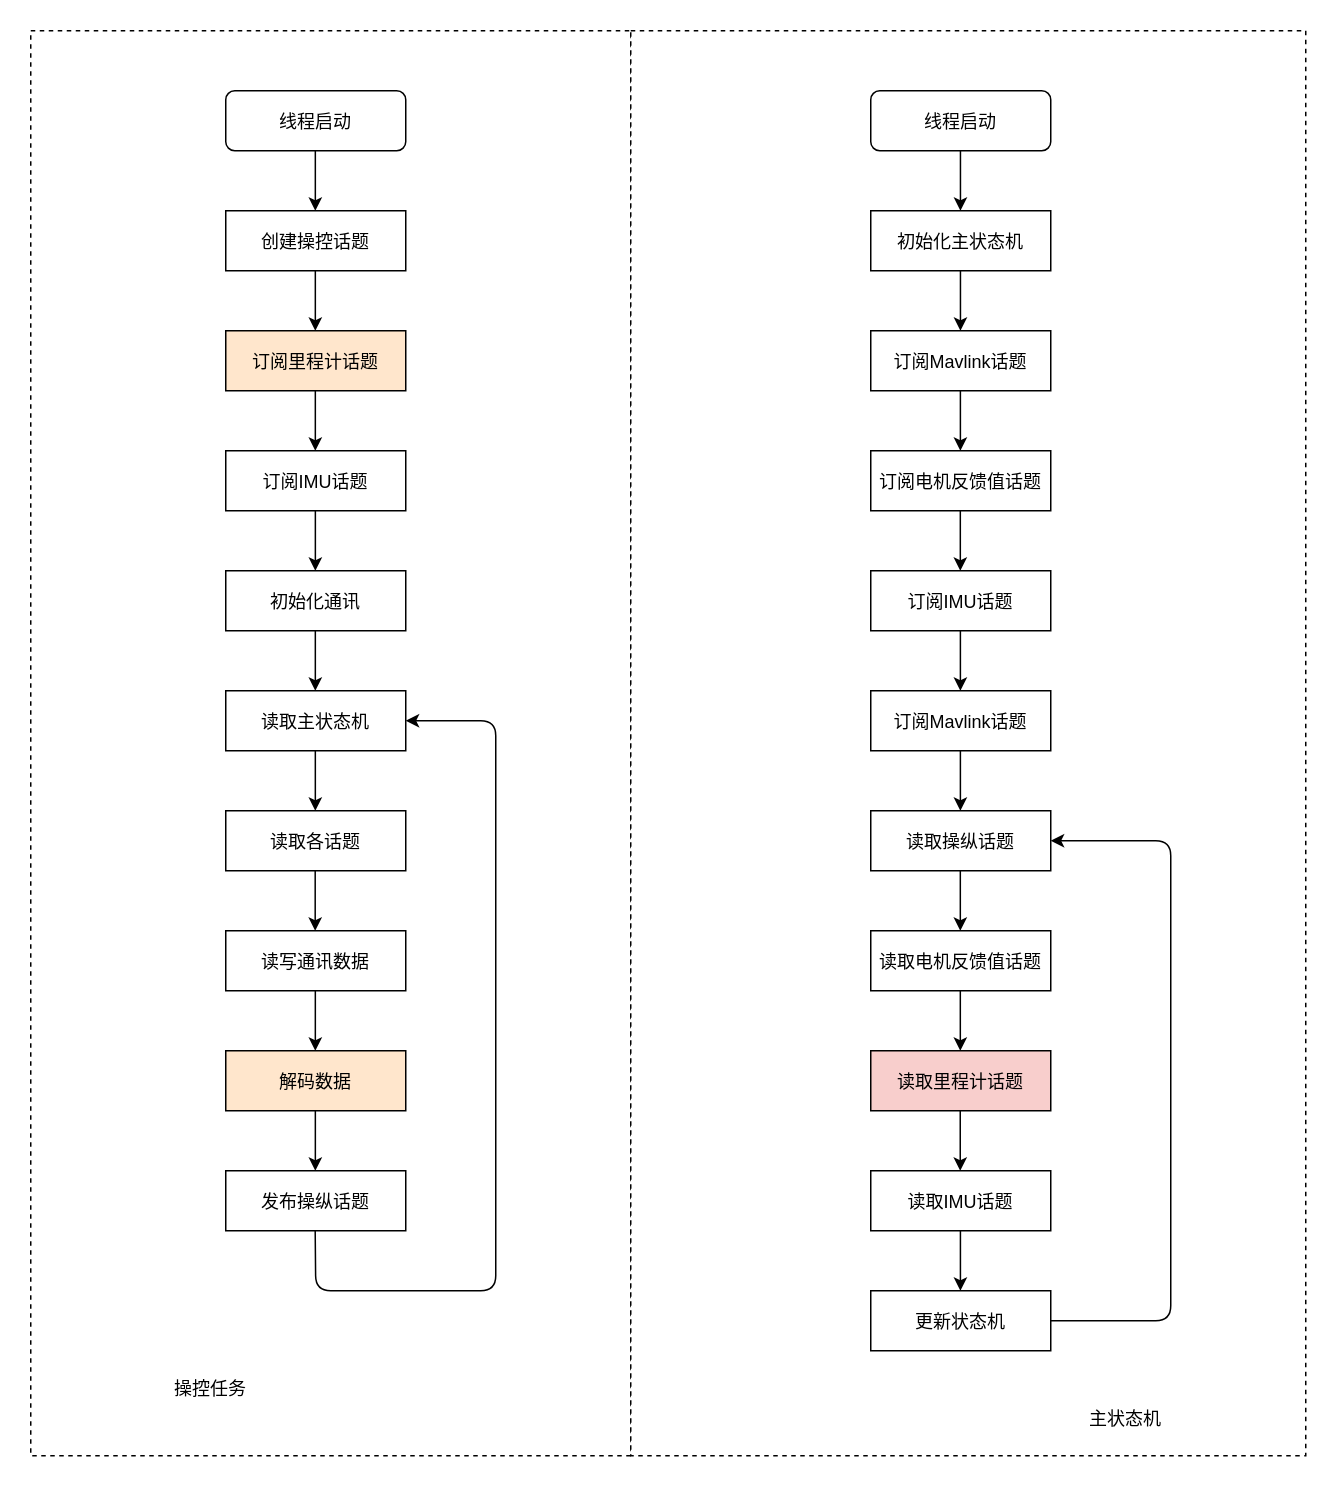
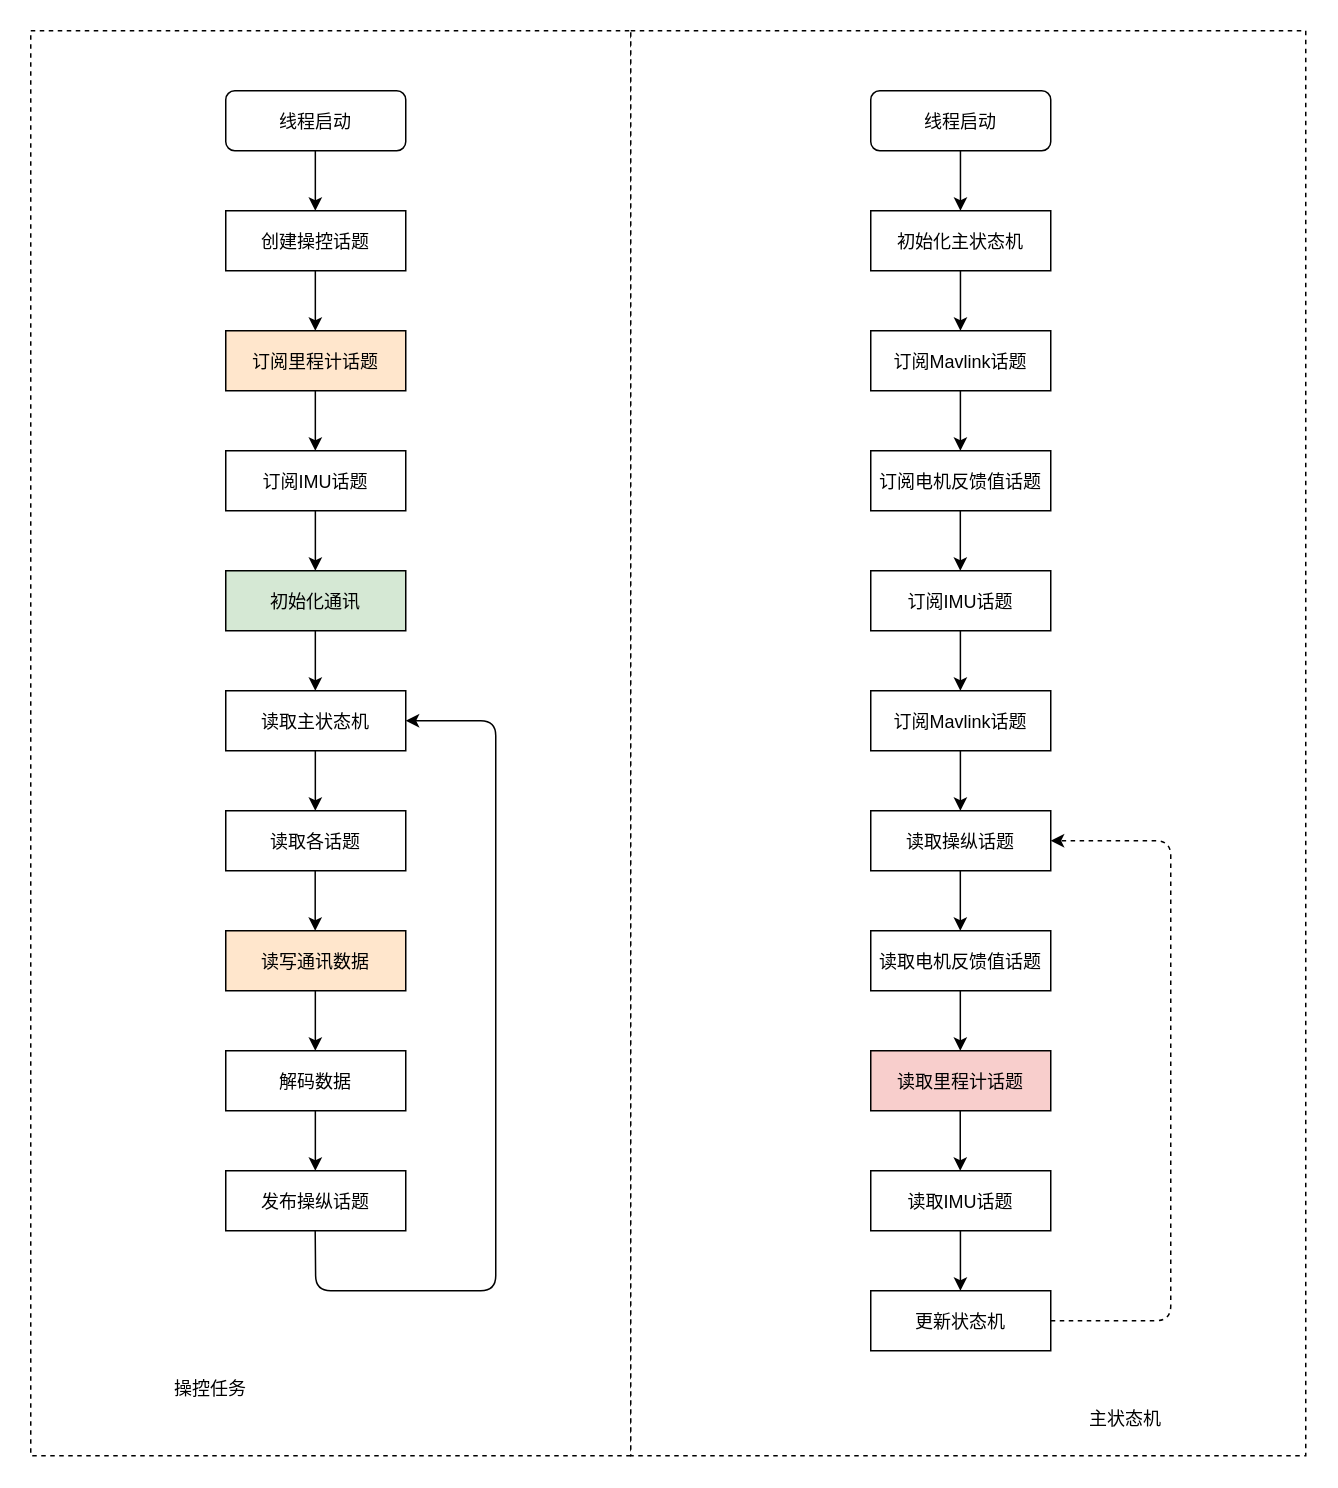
node "初始化通讯": fillcolor #ffffff -> #d5e8d4
node "读写通讯数据": fillcolor #ffffff -> #ffe6cc
node "解码数据": fillcolor #ffe6cc -> #ffffff
edge "更新状态机" -> "读取操纵话题": style solid -> dashed
